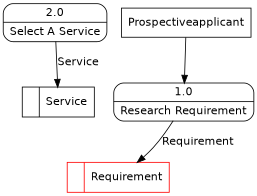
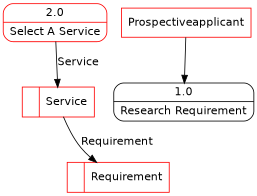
node "2.0": color black -> red
node "Prospectiveapplicant": color black -> red
node "Service": color black -> red
edge "1.0" -> "Requirement": now "Service" -> "Requirement"
